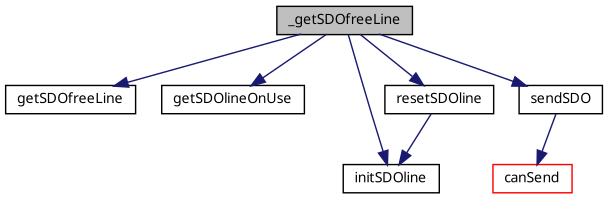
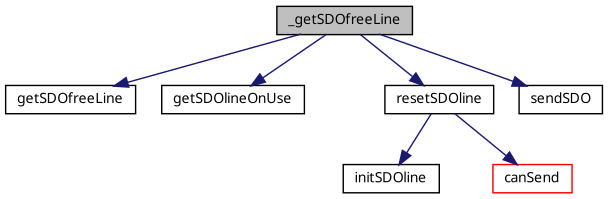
edge "_getSDOfreeLine" -> "initSDOline": removed
edge "sendSDO" -> "canSend": now "resetSDOline" -> "canSend"
